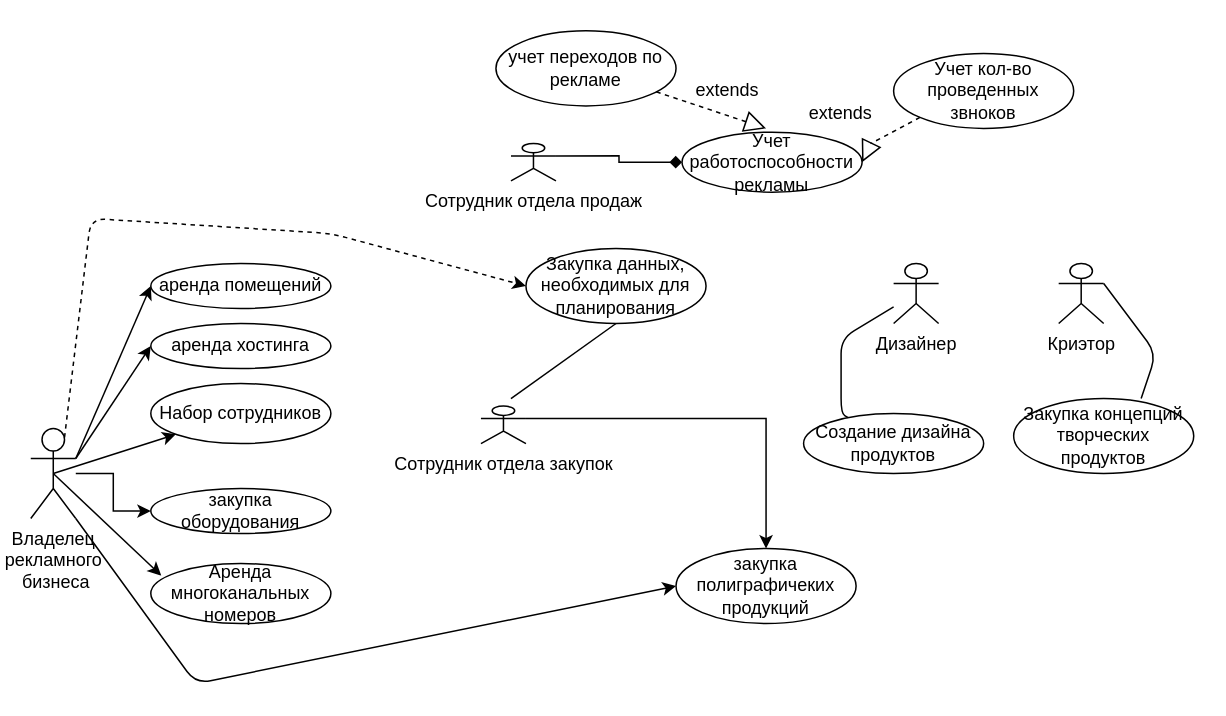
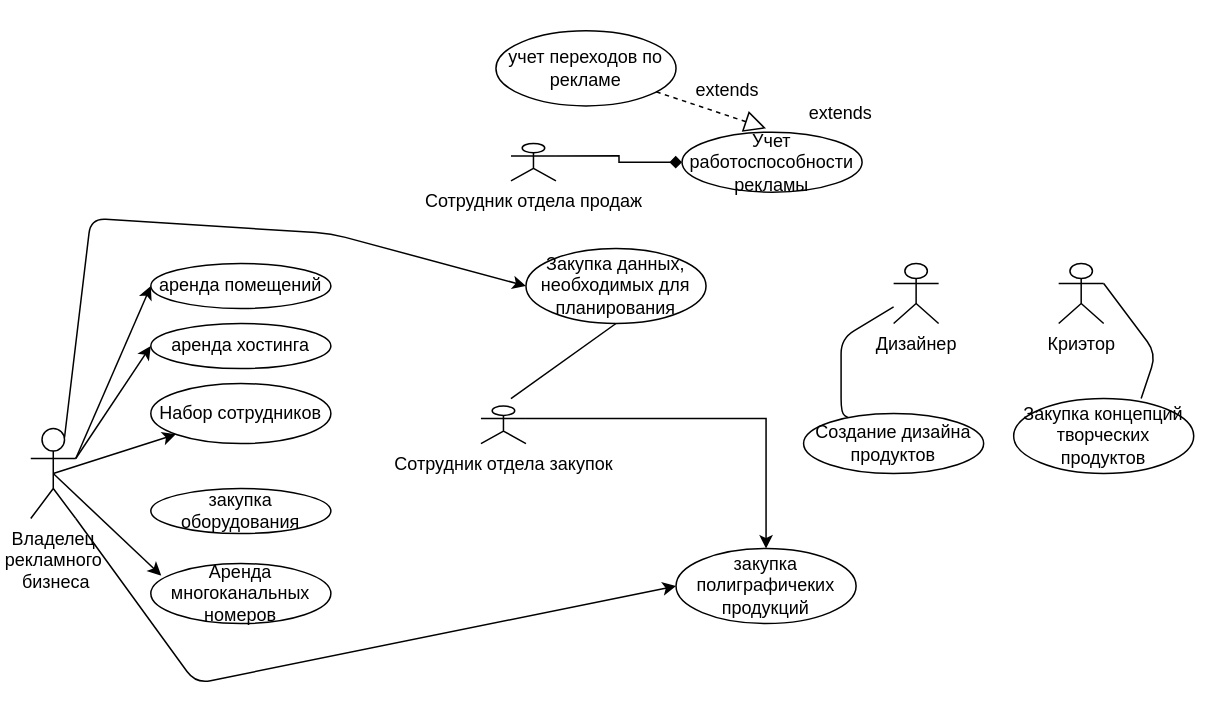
node "Учет кол-во проведенных звноков": removed
edge "Учет кол-во проведенных звноков" -> "Учет работоспособности рекламы": removed
edge "Владелец рекламного бизнеса" -> "Закупка данных, необходимых для планирования": style dashed -> solid
edge "Владелец рекламного бизнеса" -> "закупка оборудования": removed
